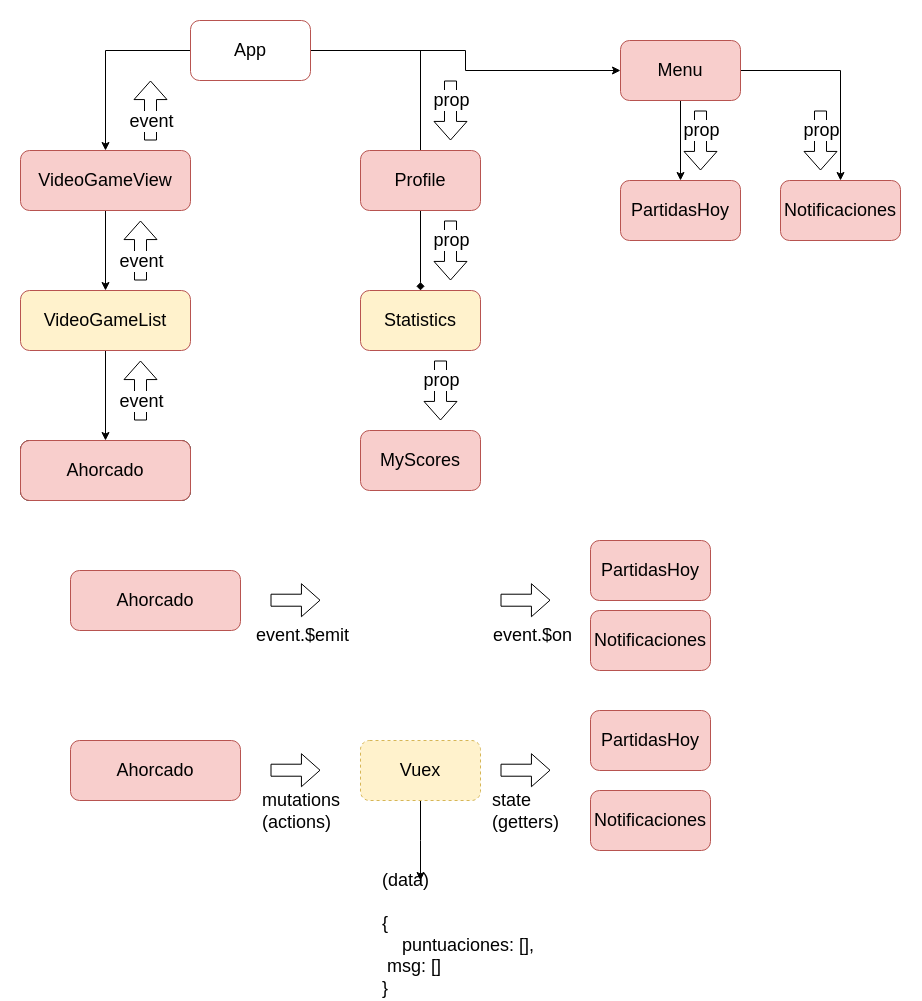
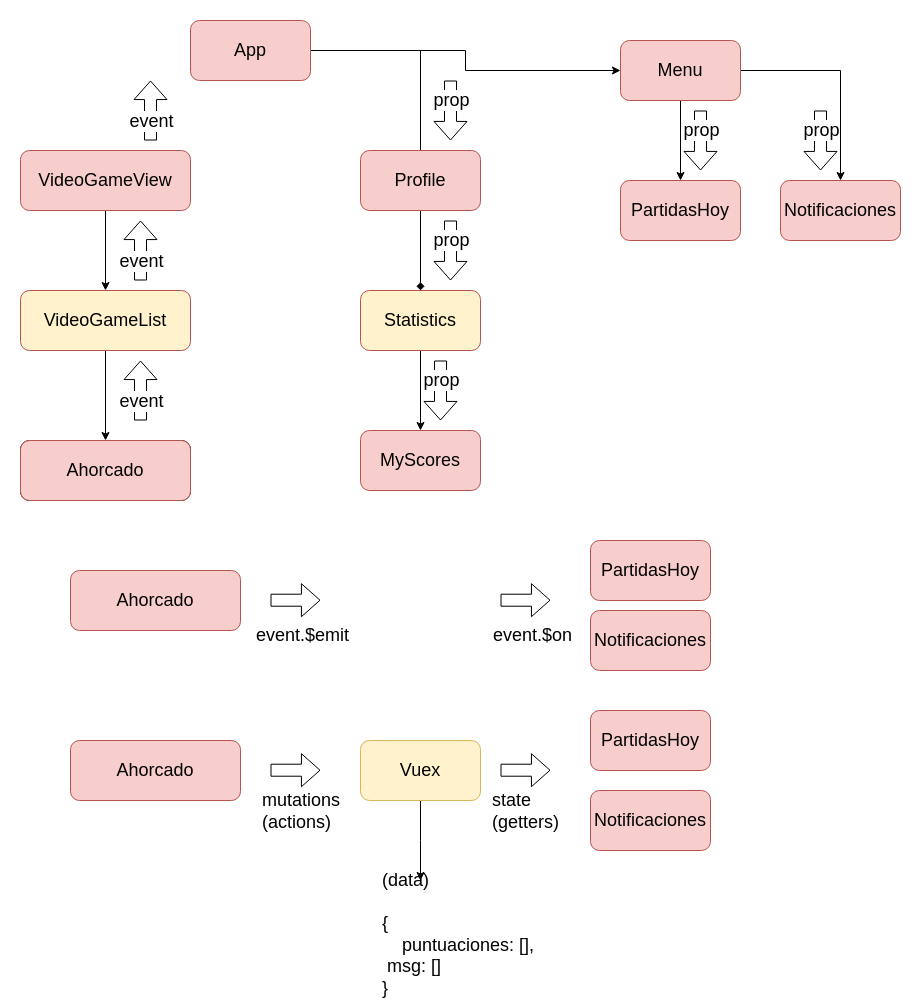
node "App": fillcolor #ffffff -> #f8cecc
edge "App" -> "VideoGameView": removed
edge "Statistics" -> "MyScores": added
node "Vuex": style dashed -> solid
